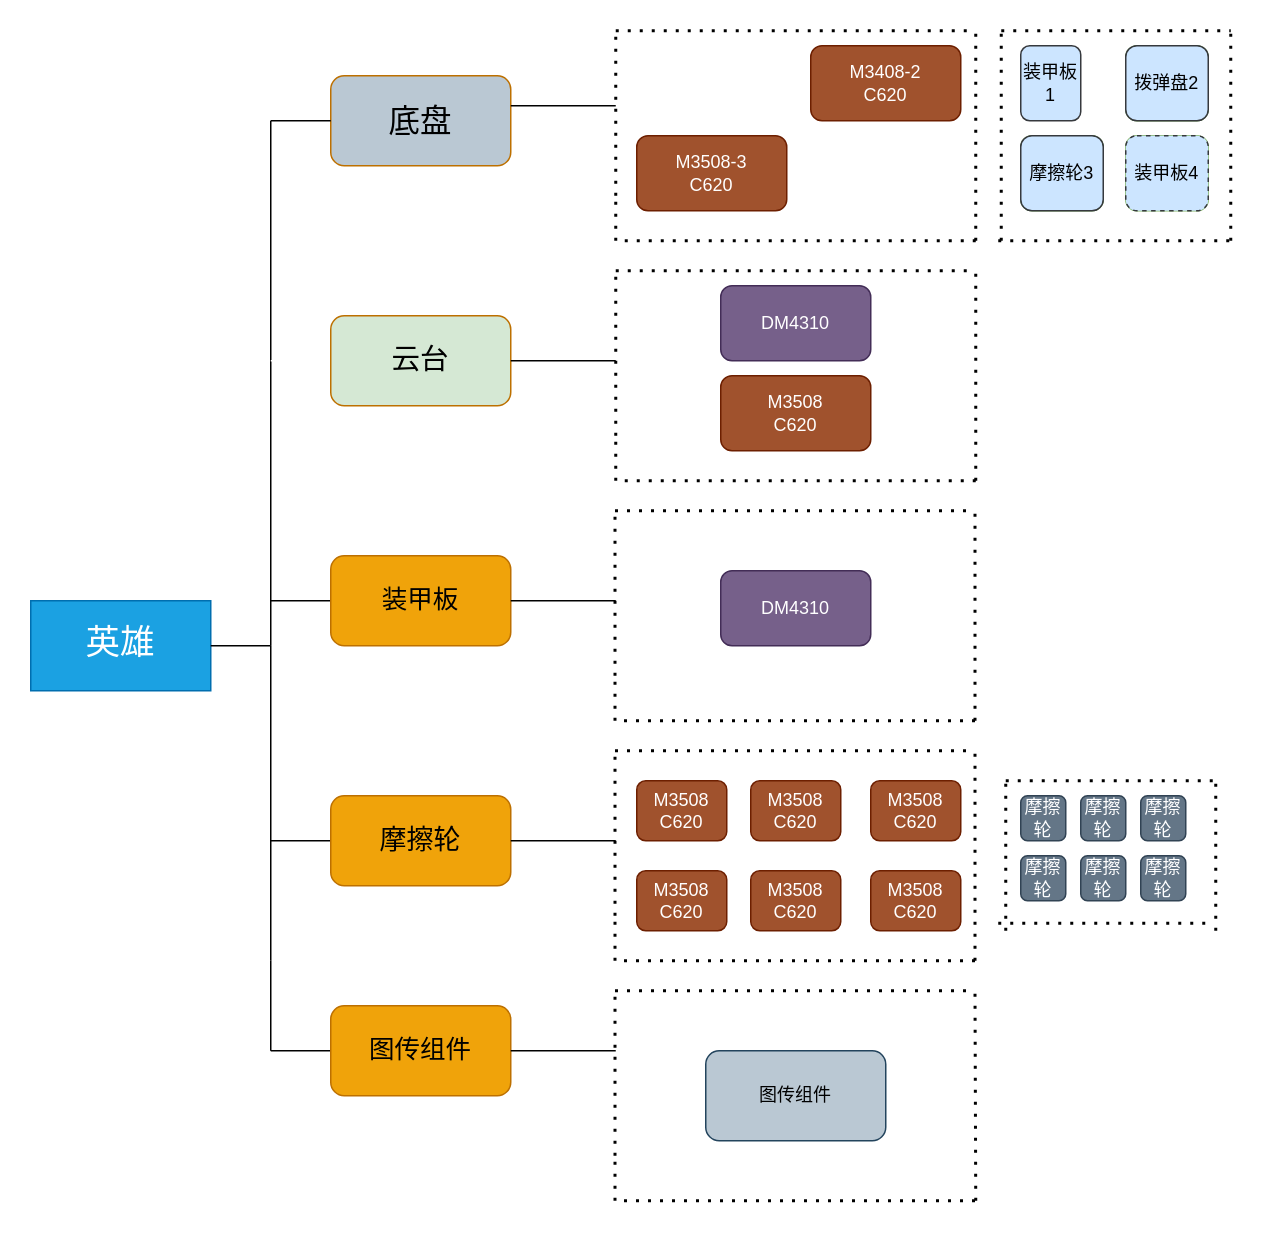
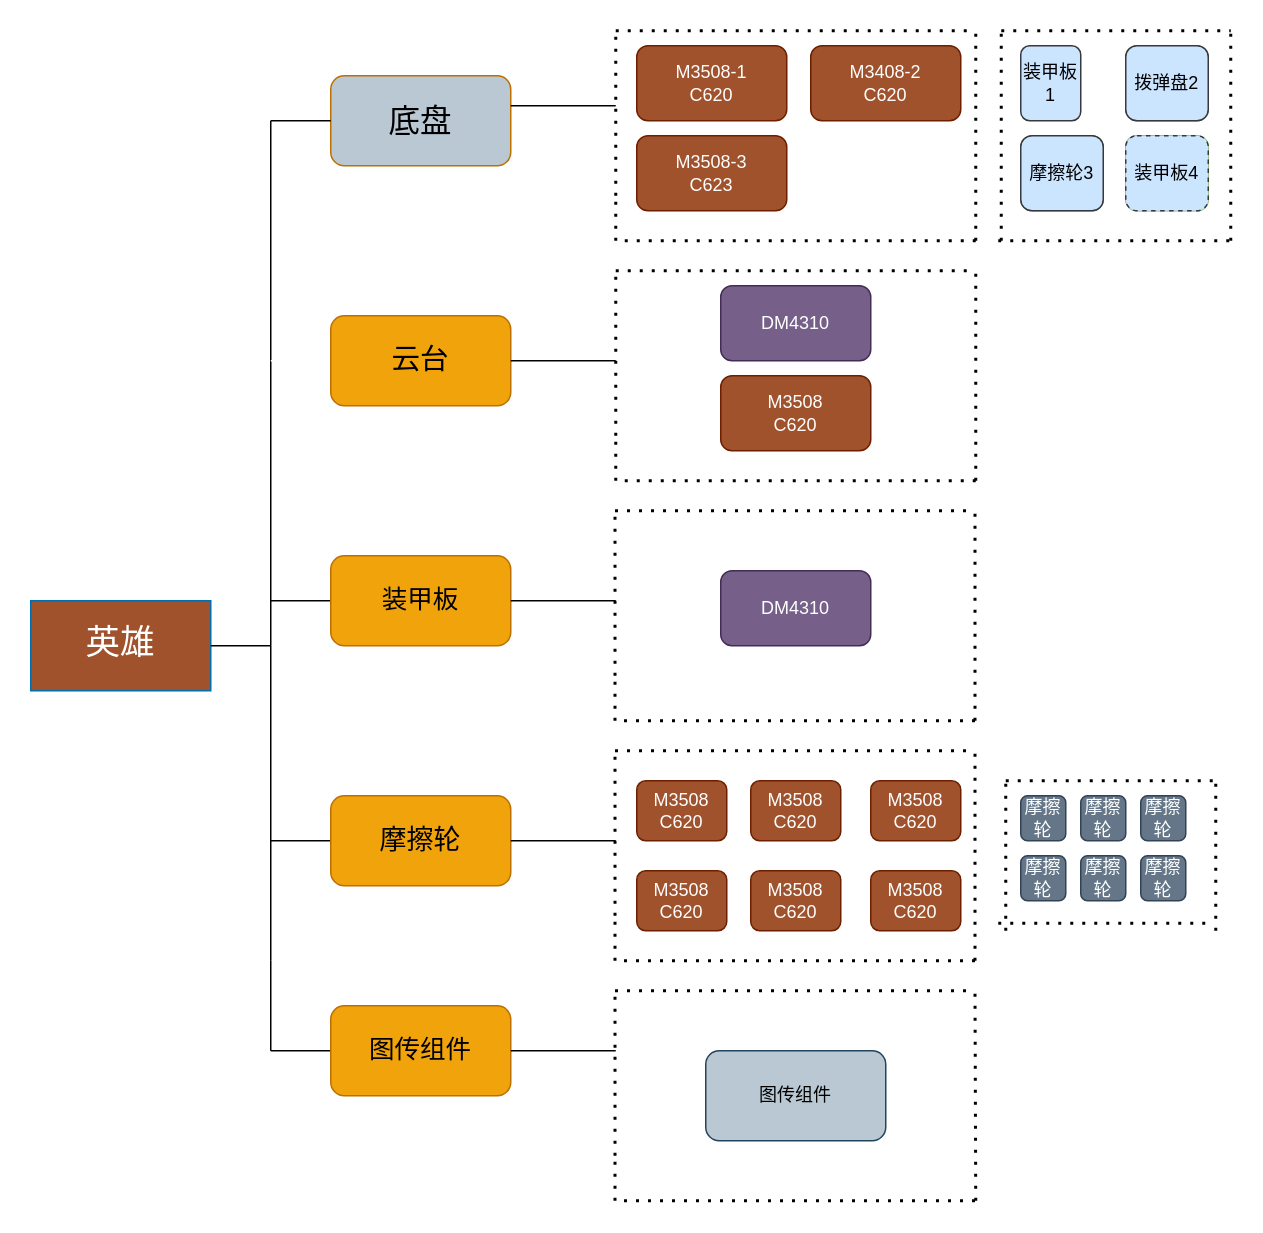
node "M3508-1 C620": added
node "M3508-3 C620": label "M3508-3 C620" -> "M3508-3 C623"
node "云台": fillcolor #d5e8d4 -> #f0a30a
node "英雄": fillcolor #1ba1e2 -> #a0522d
